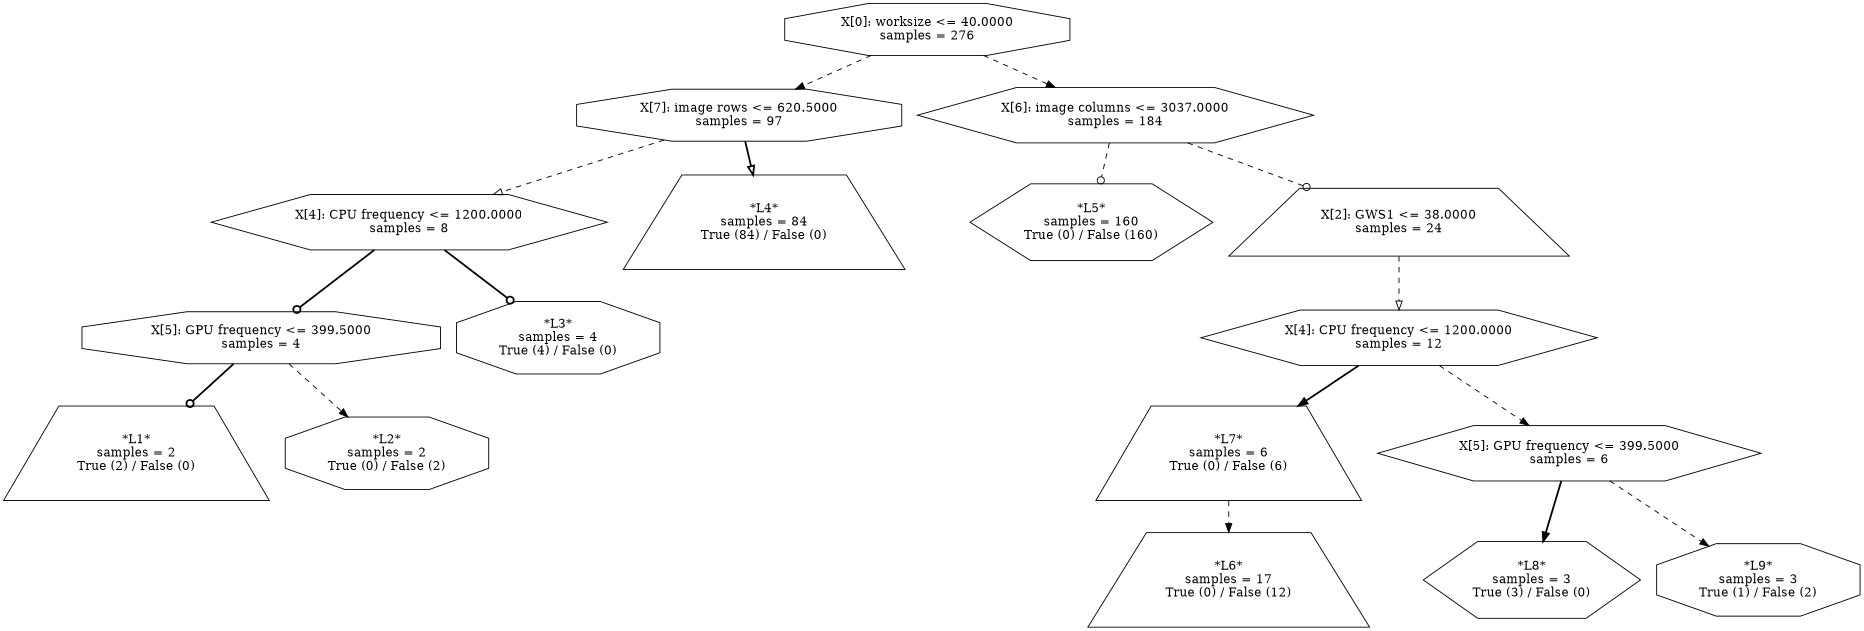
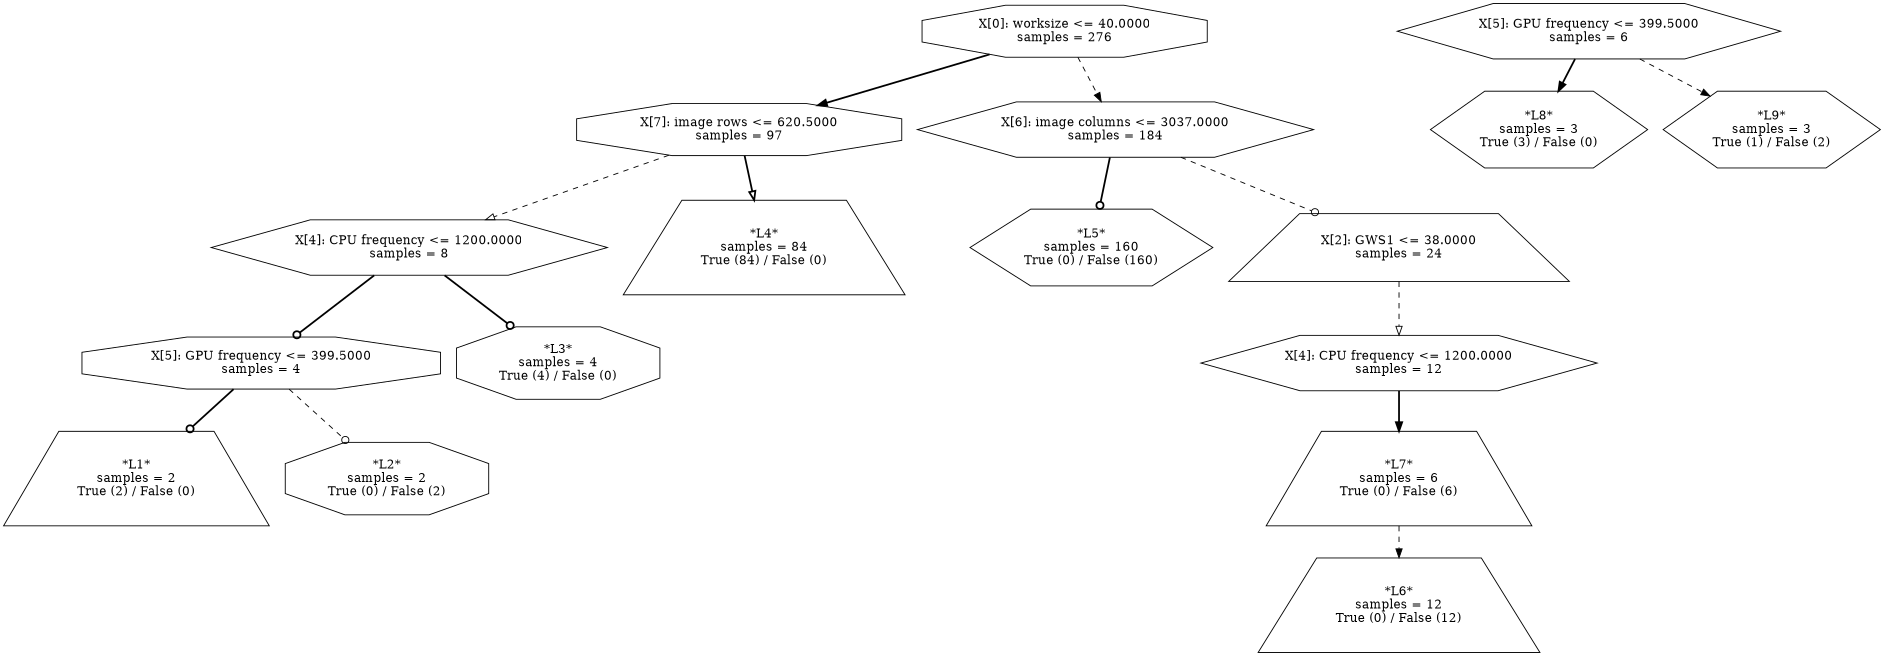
edge "X[0]: worksize <= 40.0000 samples = 276" -> "X[7]: image rows <= 620.5000 samples = 97": style dashed -> bold
edge "X[6]: image columns <= 3037.0000 samples = 184" -> "*L5* samples = 160 True (0) / False (160)": style dashed -> bold
edge "X[5]: GPU frequency <= 399.5000 samples = 4" -> "*L2* samples = 2 True (0) / False (2)": arrowhead normal -> odot
edge "X[4]: CPU frequency <= 1200.0000 samples = 12" -> "X[5]: GPU frequency <= 399.5000 samples = 6": removed
node "*L6* samples = 17 True (0) / False (12)": label "*L6* samples = 17 True (0) / False (12)" -> "*L6* samples = 12 True (0) / False (12)"
node "*L9* samples = 3 True (1) / False (2)": shape octagon -> hexagon
